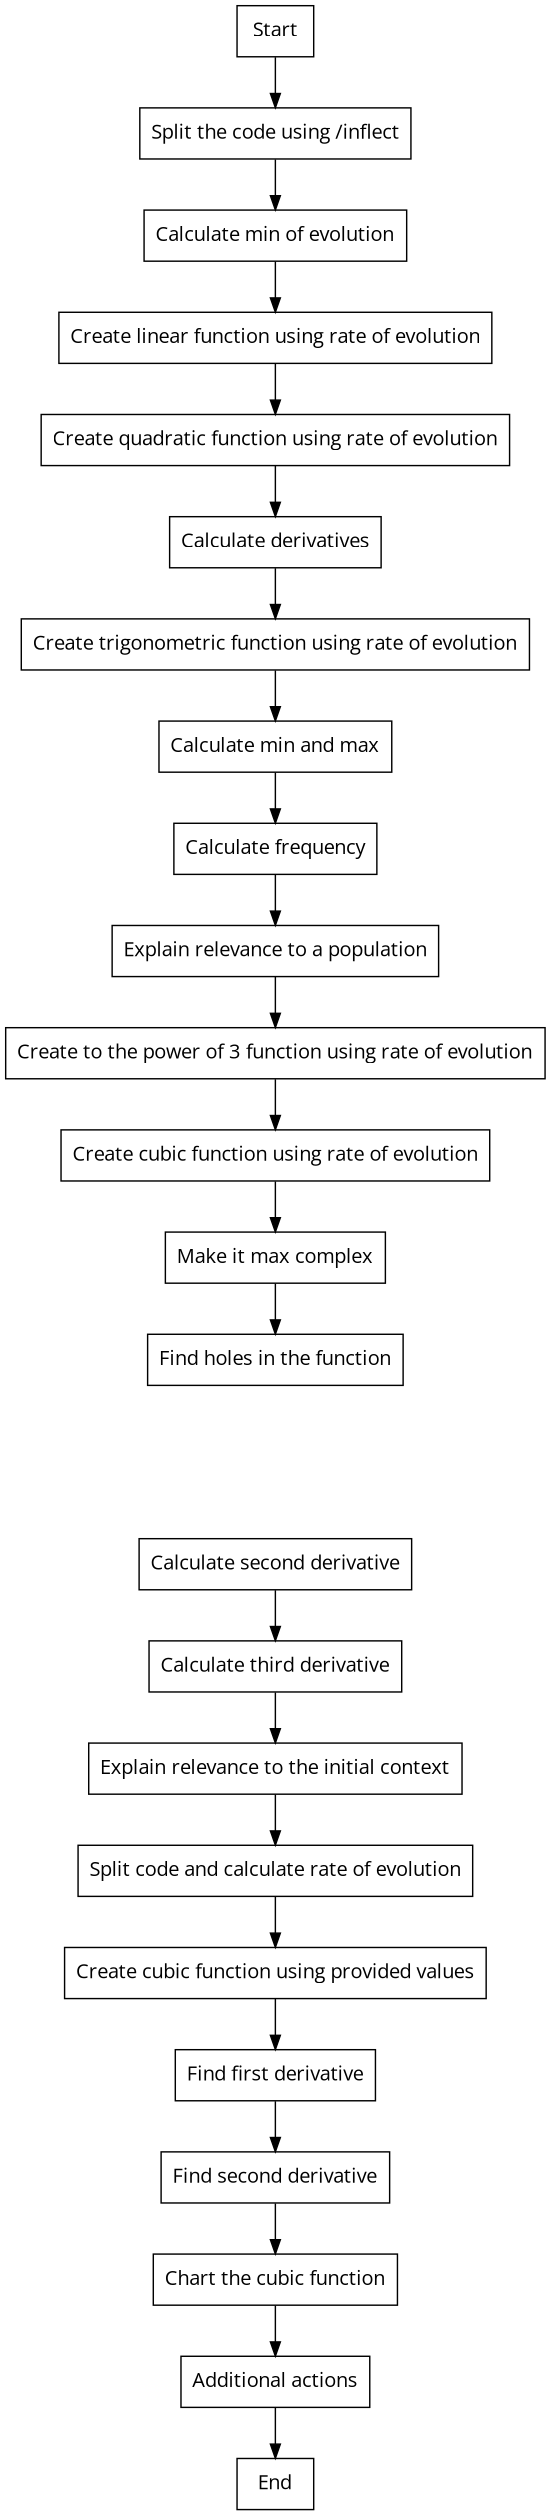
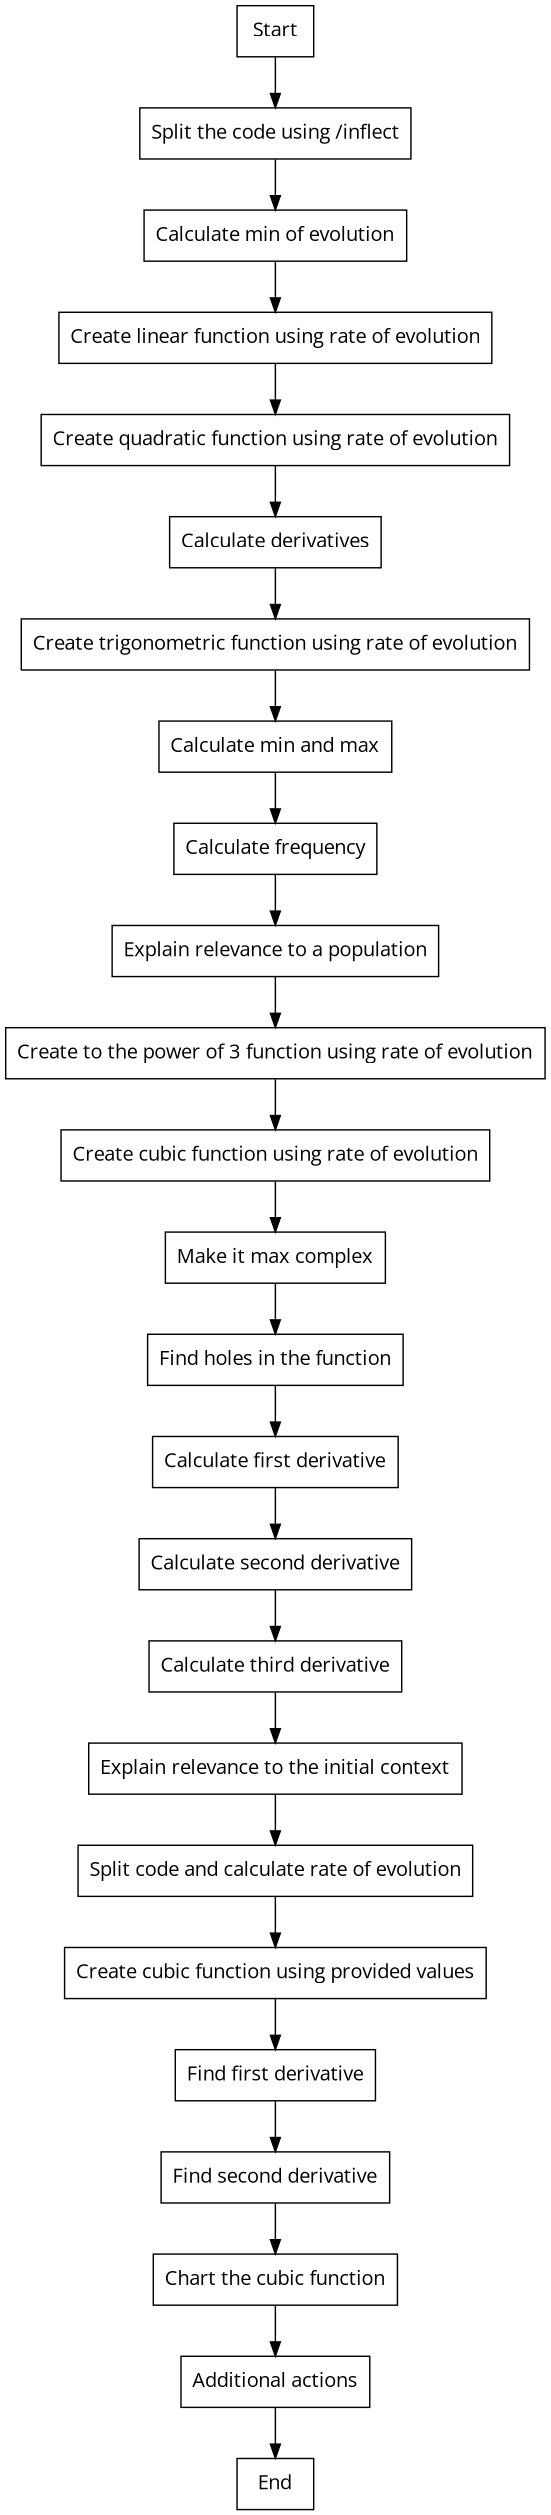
node "Calculate first derivative": added
